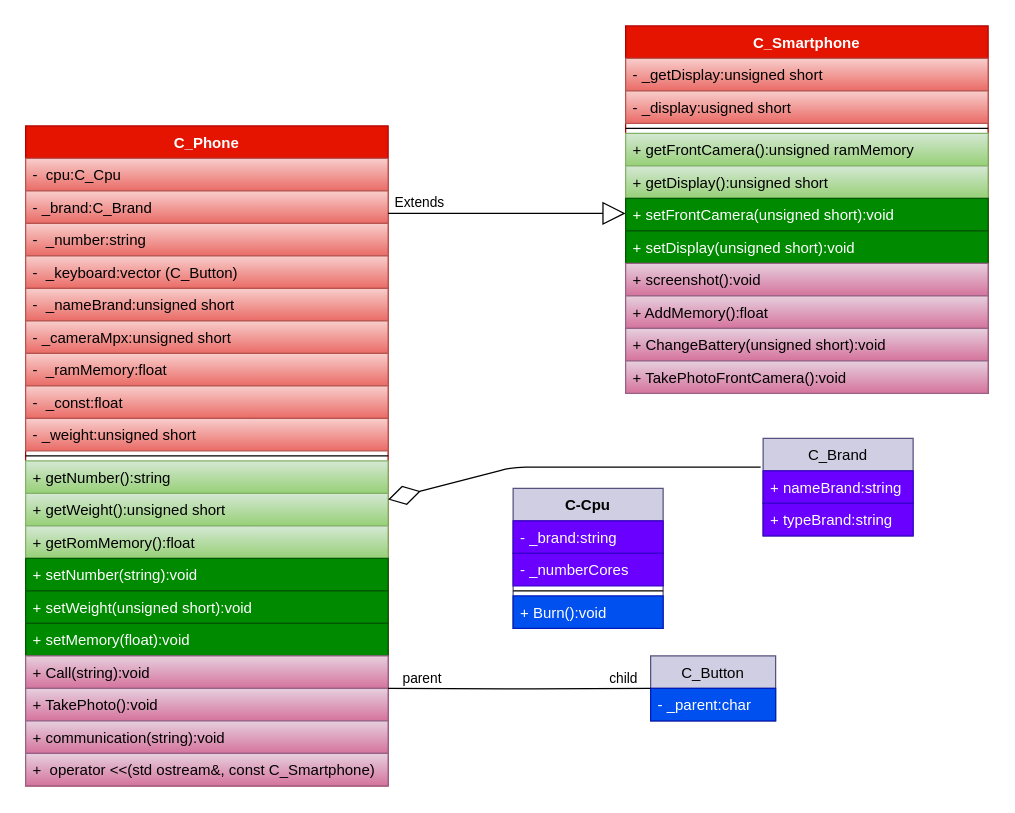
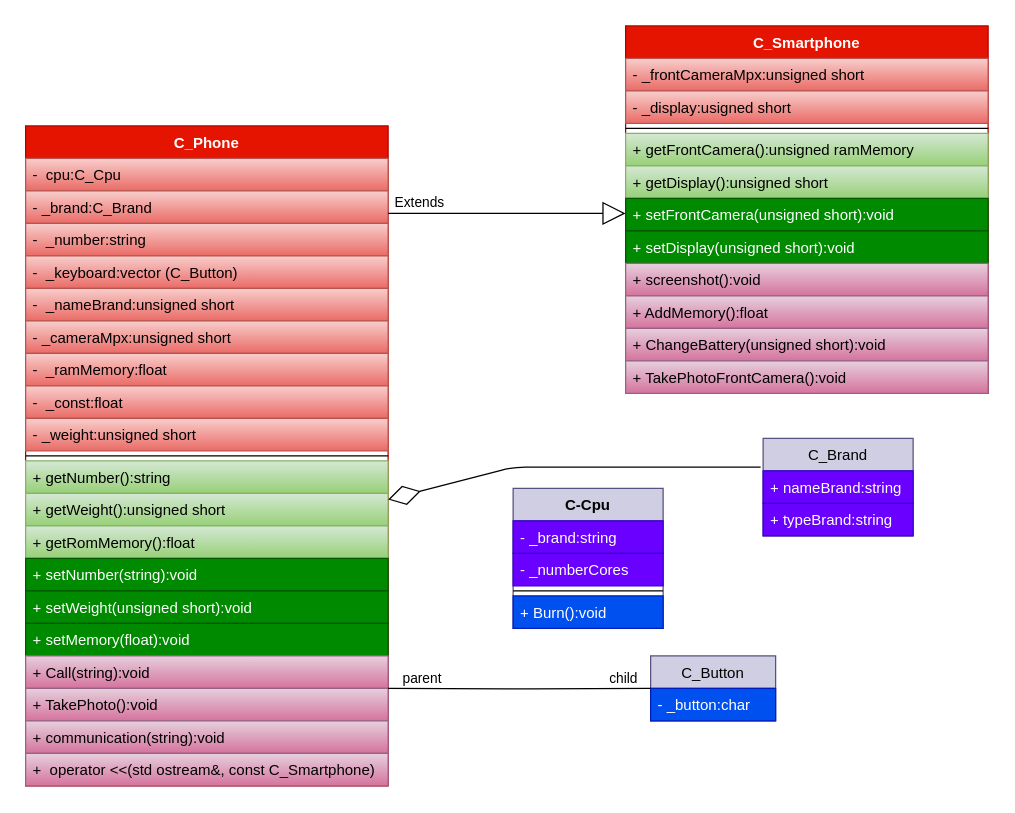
node "- _getDisplay:unsigned short": label "- _getDisplay:unsigned short" -> "- _frontCameraMpx:unsigned short"
node "- _parent:char": label "- _parent:char" -> "- _button:char"
